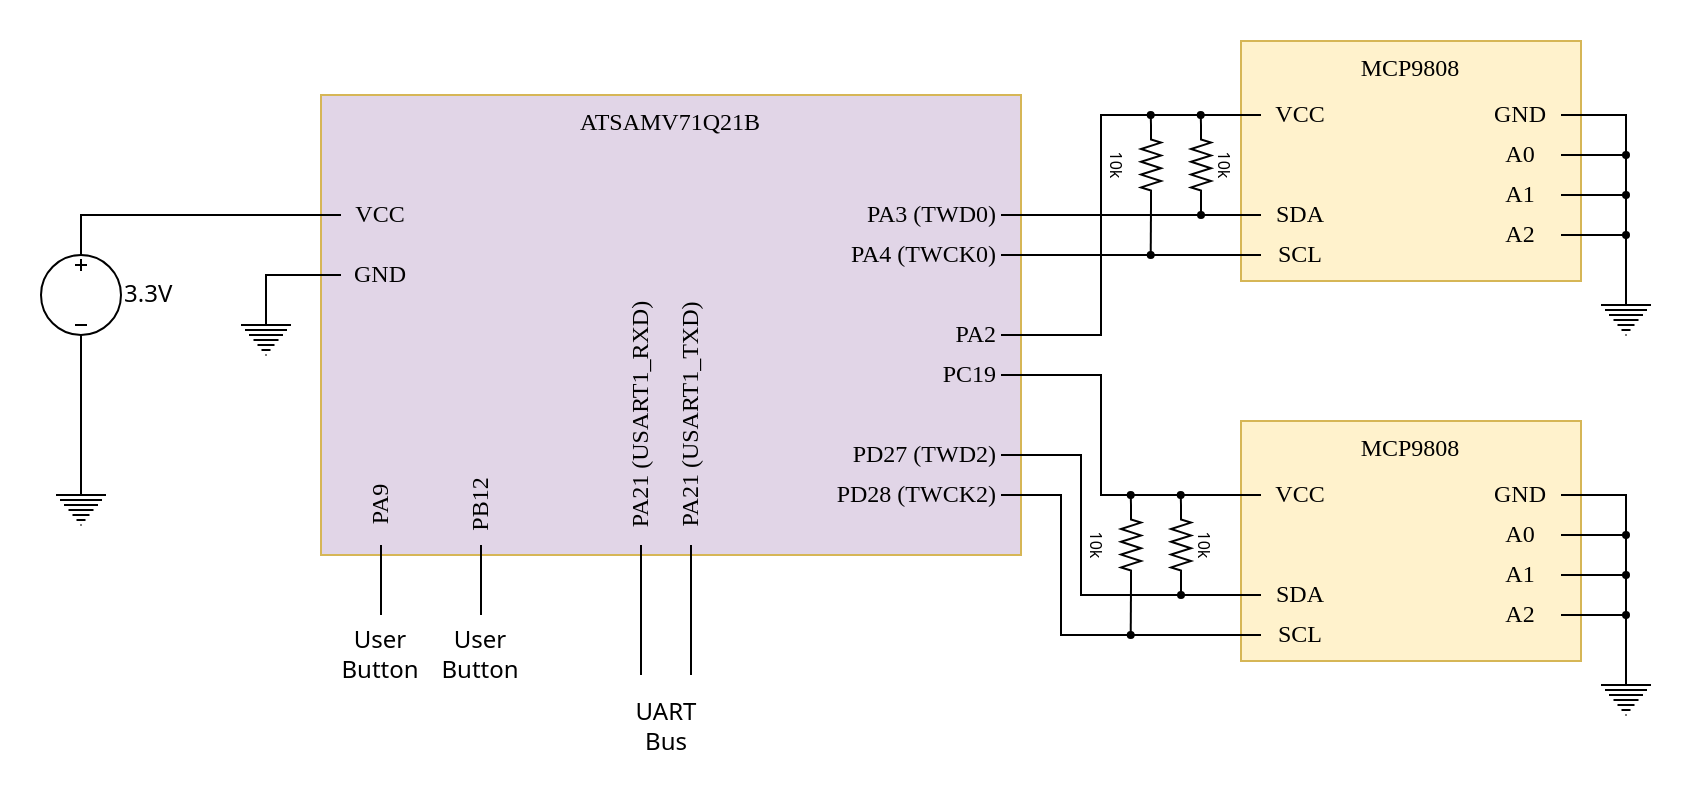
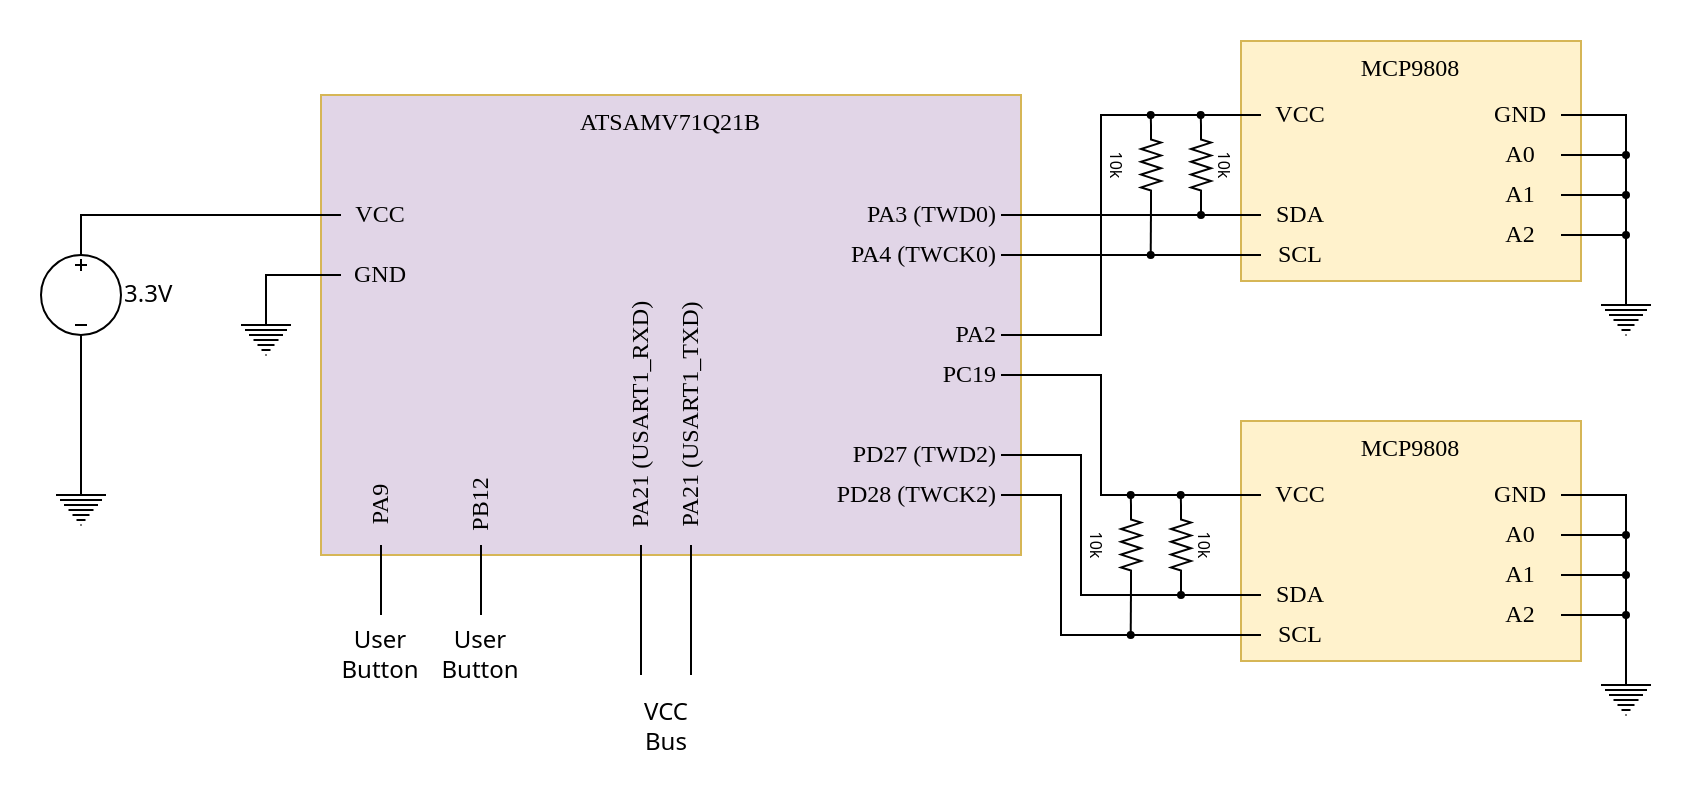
node "UART Bus": label "UART Bus" -> "VCC Bus"
